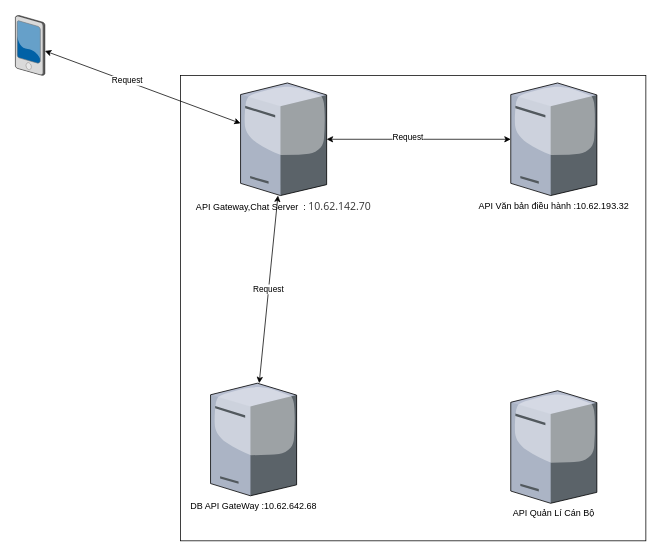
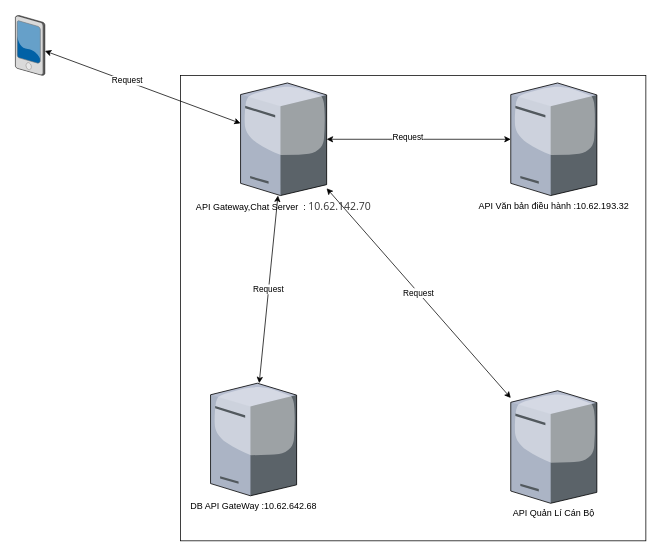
edge "API Gateway,Chat Server : 10.62.142.70" -- "API Quản Lí Cán Bộ": added, label "Request"
